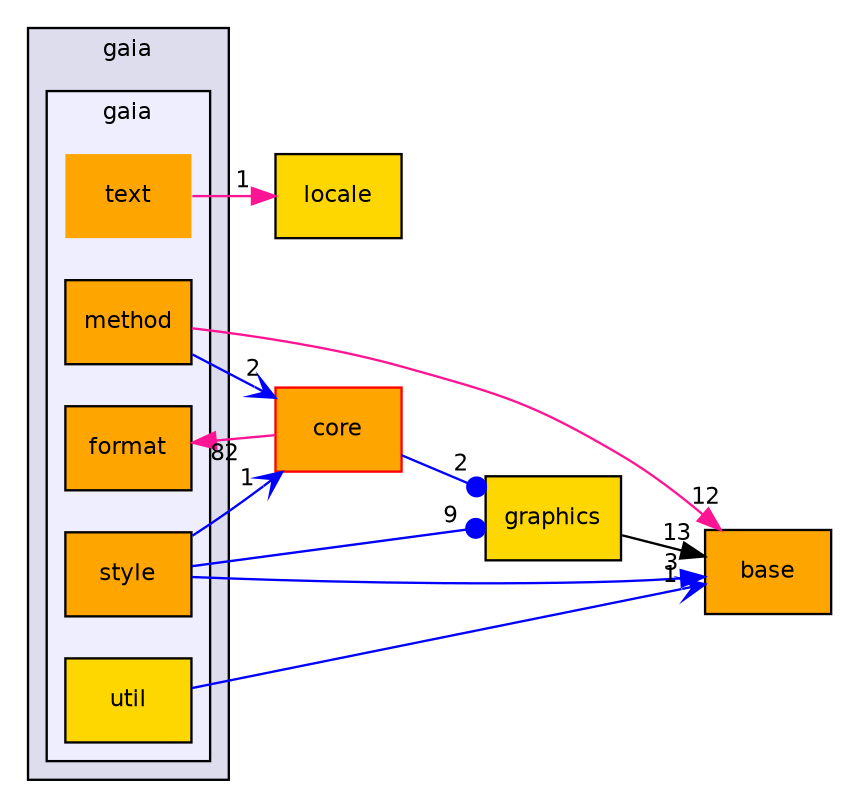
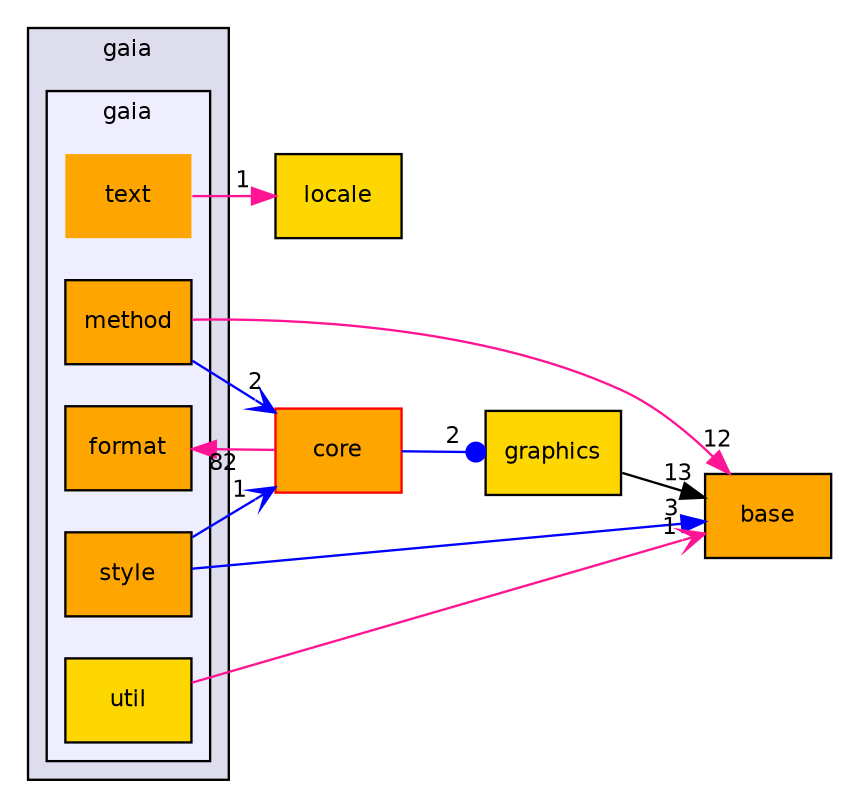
edge "style" -> "graphics": removed
edge "util" -> "base": color blue -> deeppink
